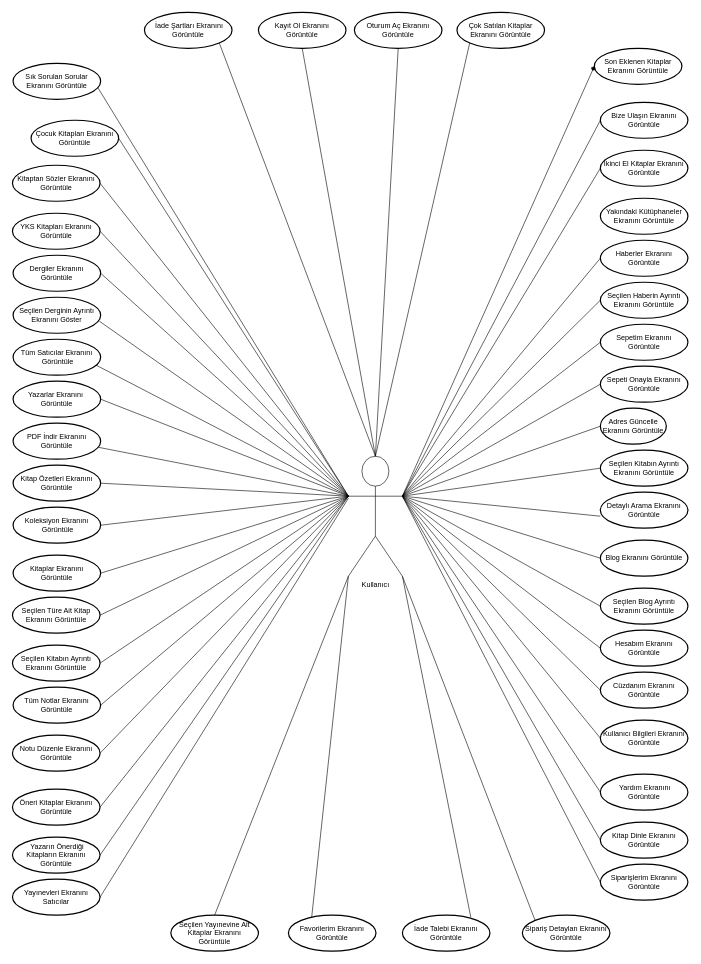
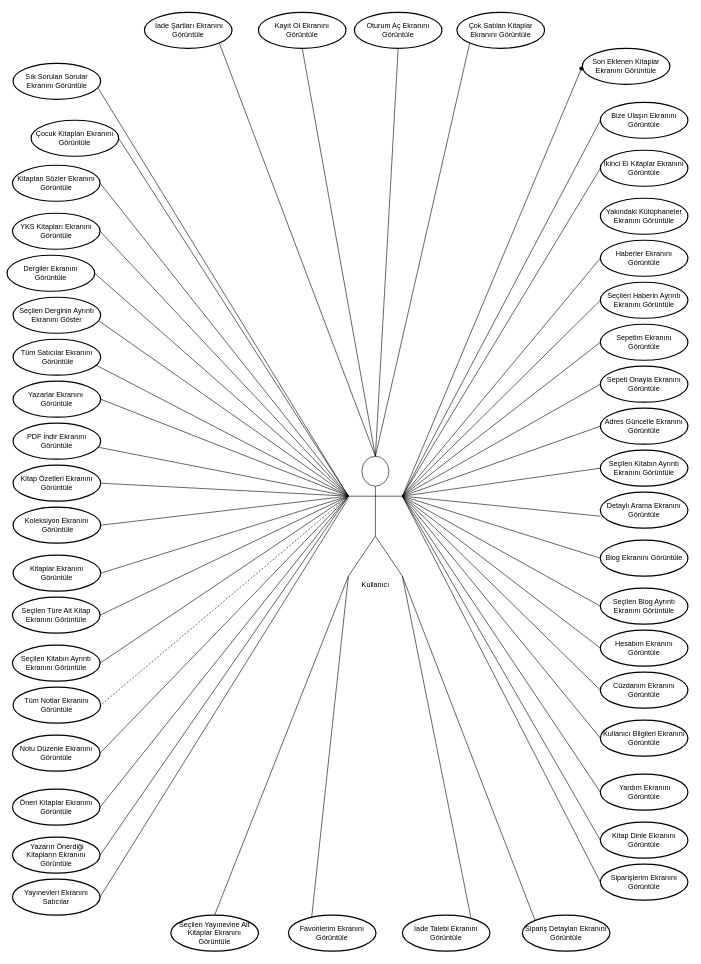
node "Son Eklenen Kitaplar Ekranını Görüntüle": moved (638, 66) -> (626, 66)
node "Dergiler Ekranını Görüntüle": moved (57, 273) -> (51, 273)
node "Adres Güncelle Ekranını Görüntüle": size 66x36 -> 88x36
edge "Kullanıcı" -- "Tüm Notlar Ekranını Görüntüle": style solid -> dashed
